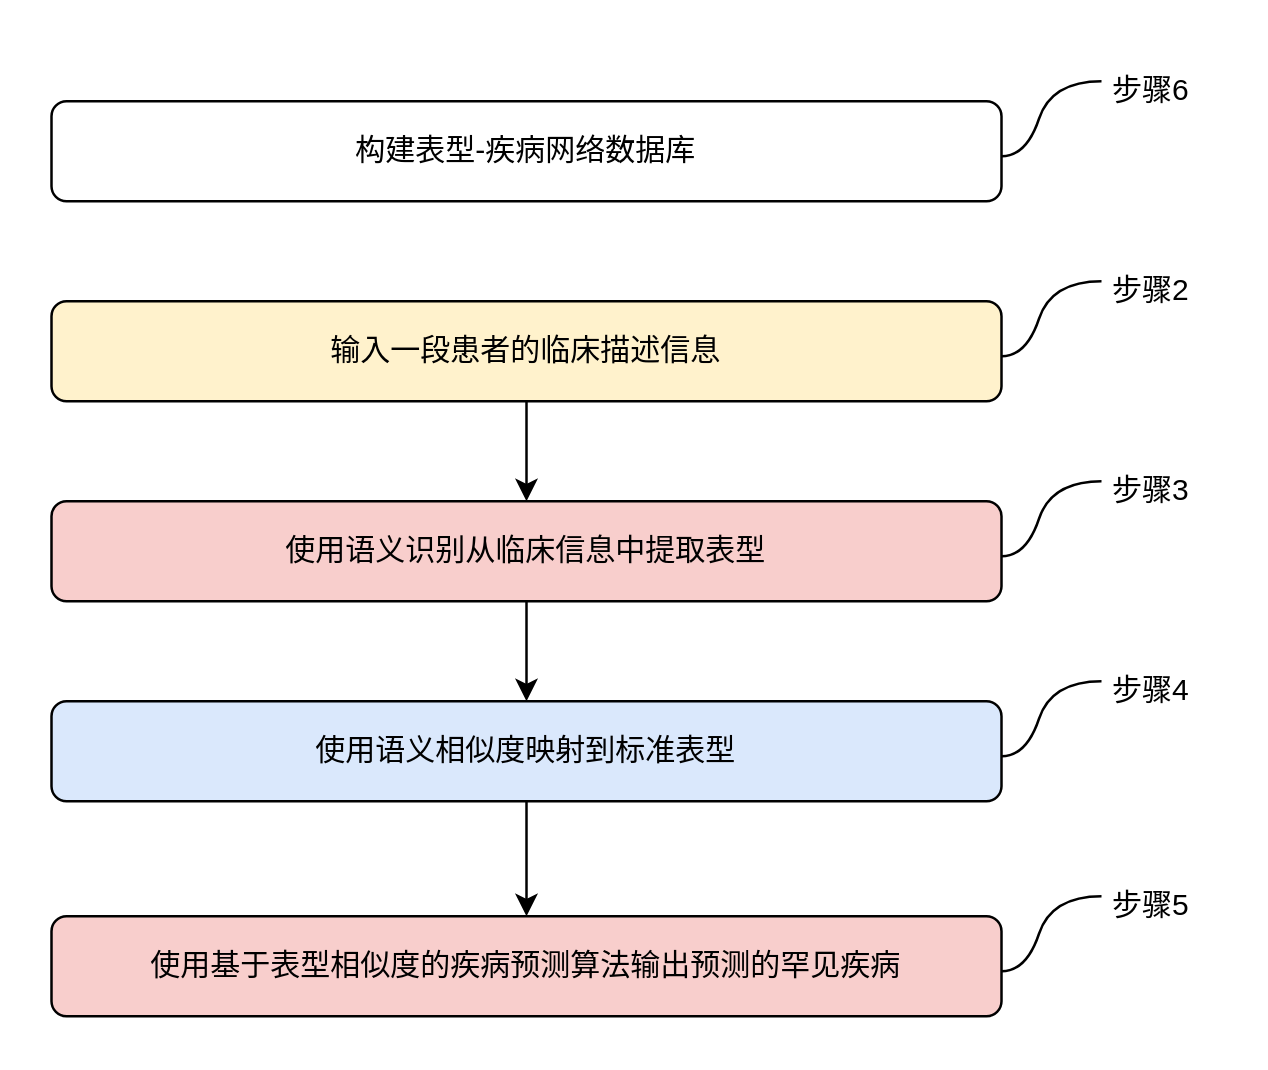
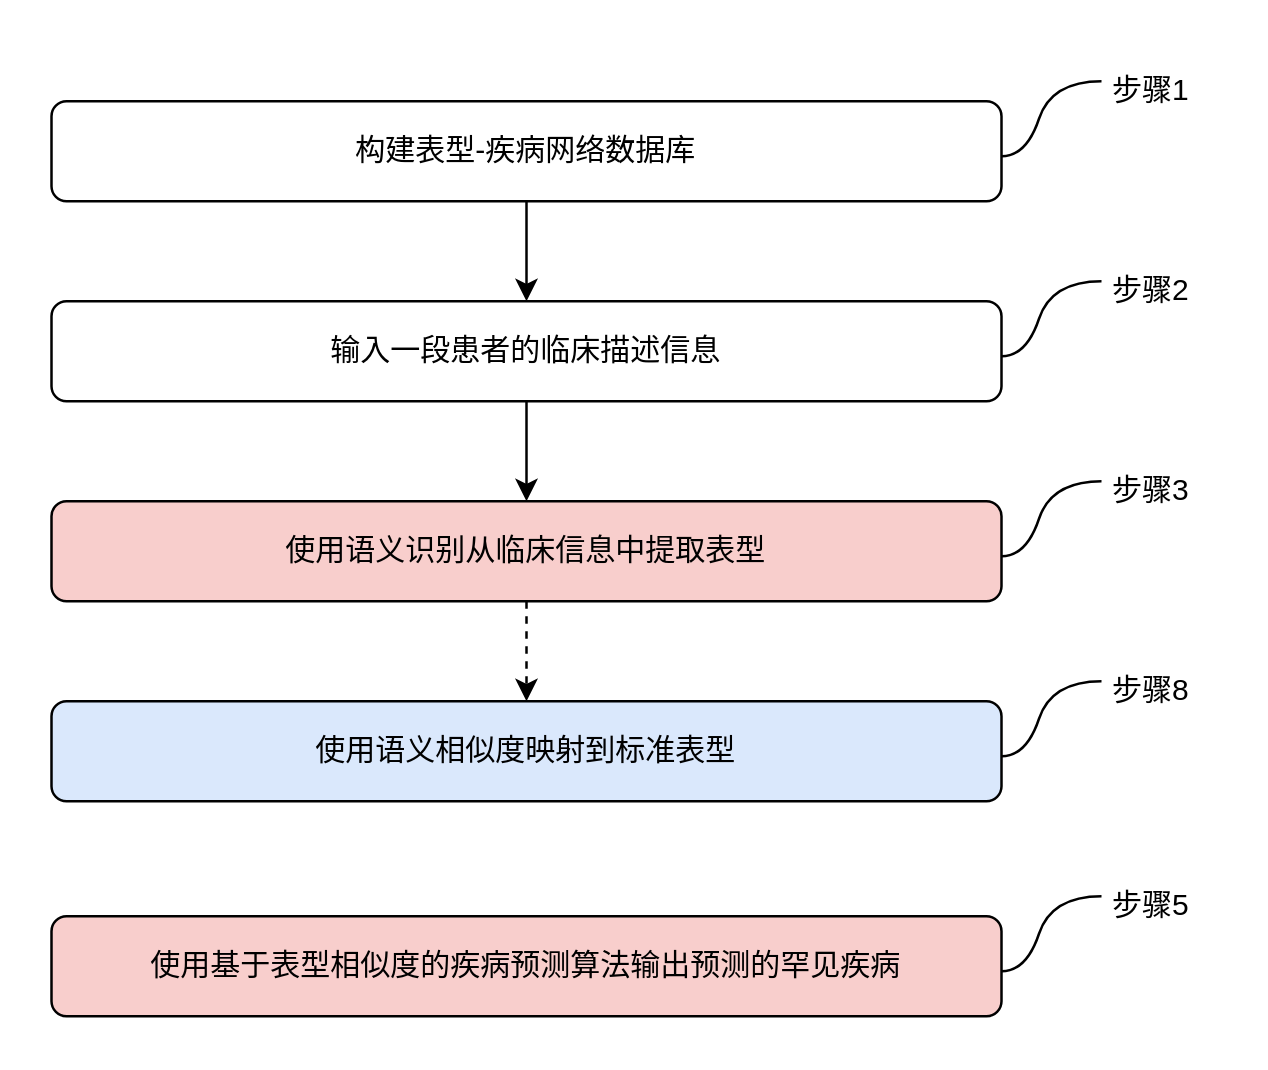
node "步骤6": label "步骤6" -> "步骤1"
edge "构建表型-疾病网络数据库" -> "输入一段患者的临床描述信息": added
node "输入一段患者的临床描述信息": fillcolor #fff2cc -> #ffffff
edge "使用语义识别从临床信息中提取表型" -> "使用语义相似度映射到标准表型": style solid -> dashed
node "步骤4": label "步骤4" -> "步骤8"
edge "使用语义相似度映射到标准表型" -> "使用基于表型相似度的疾病预测算法输出预测的罕见疾病": removed
